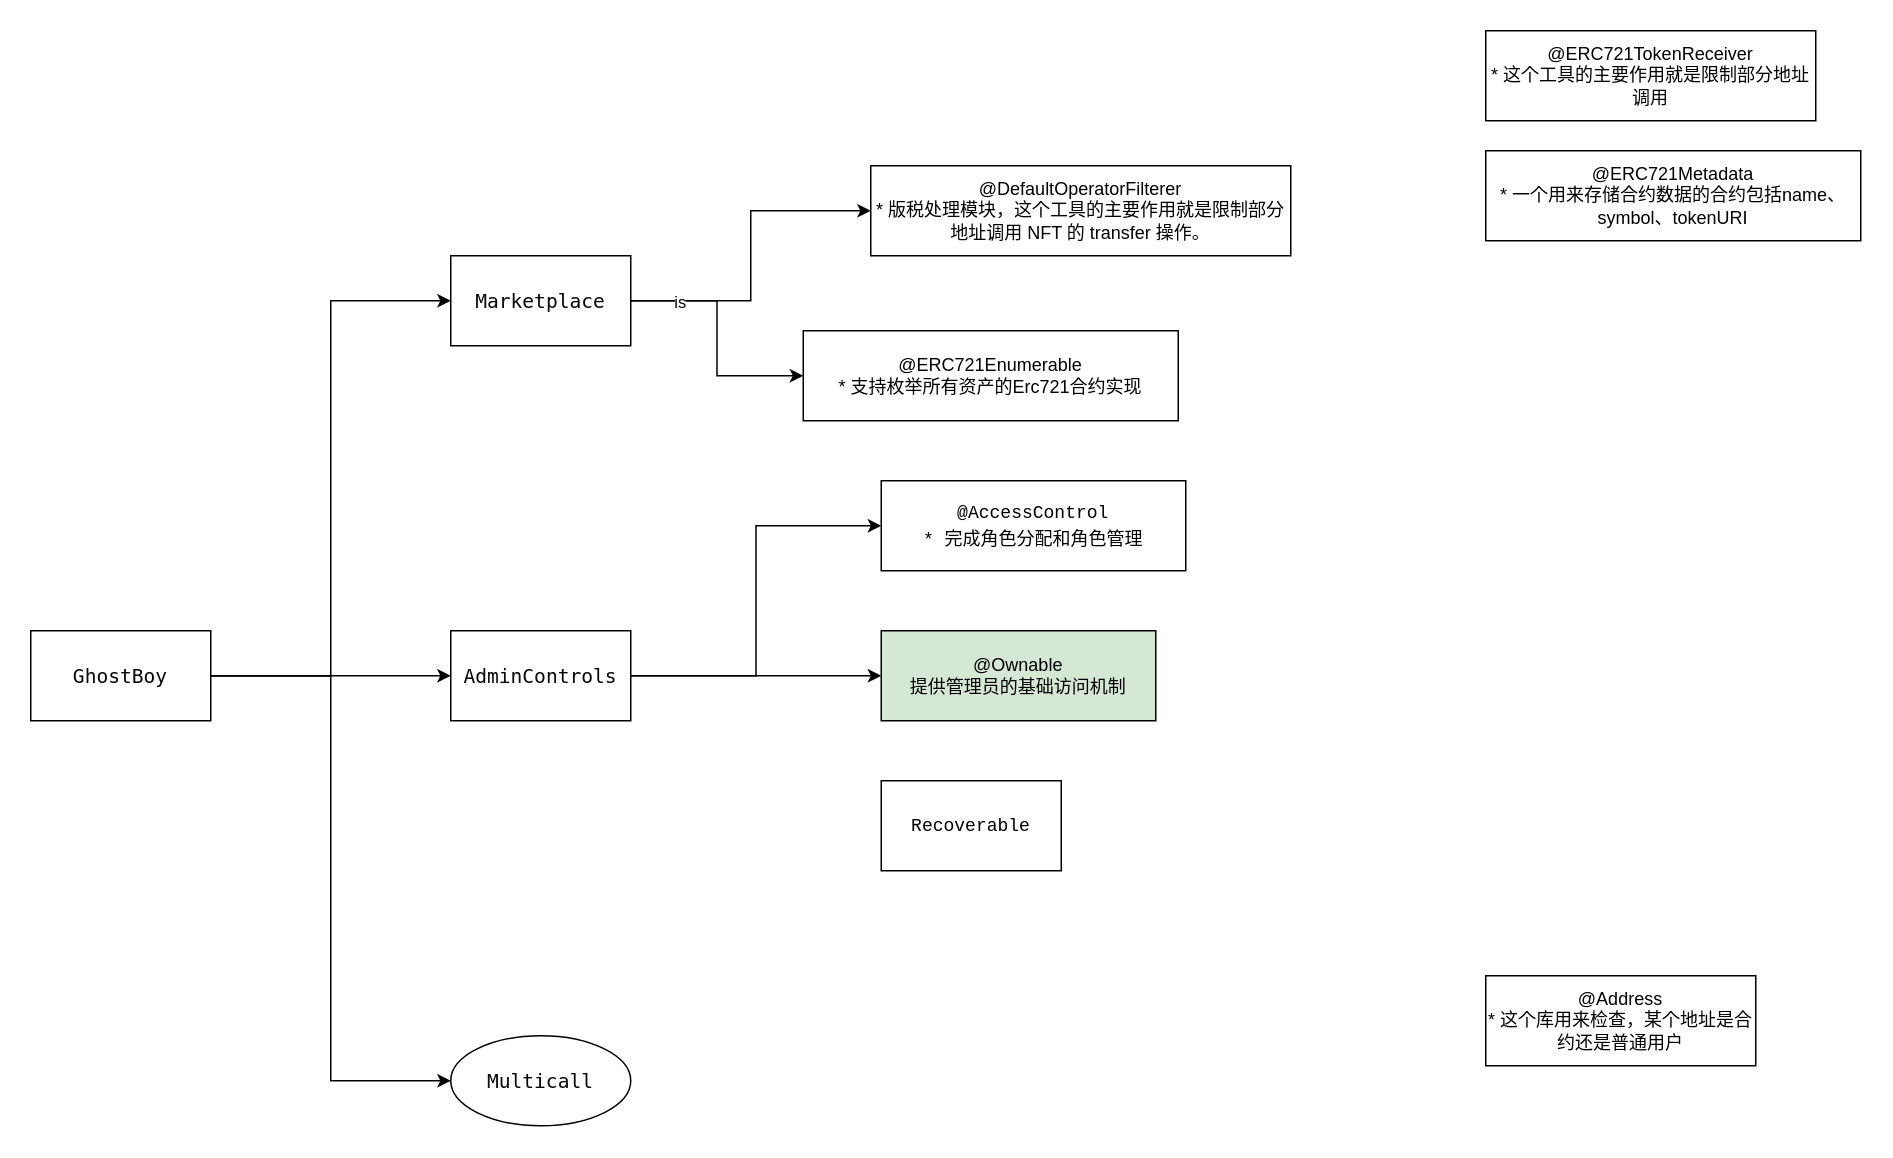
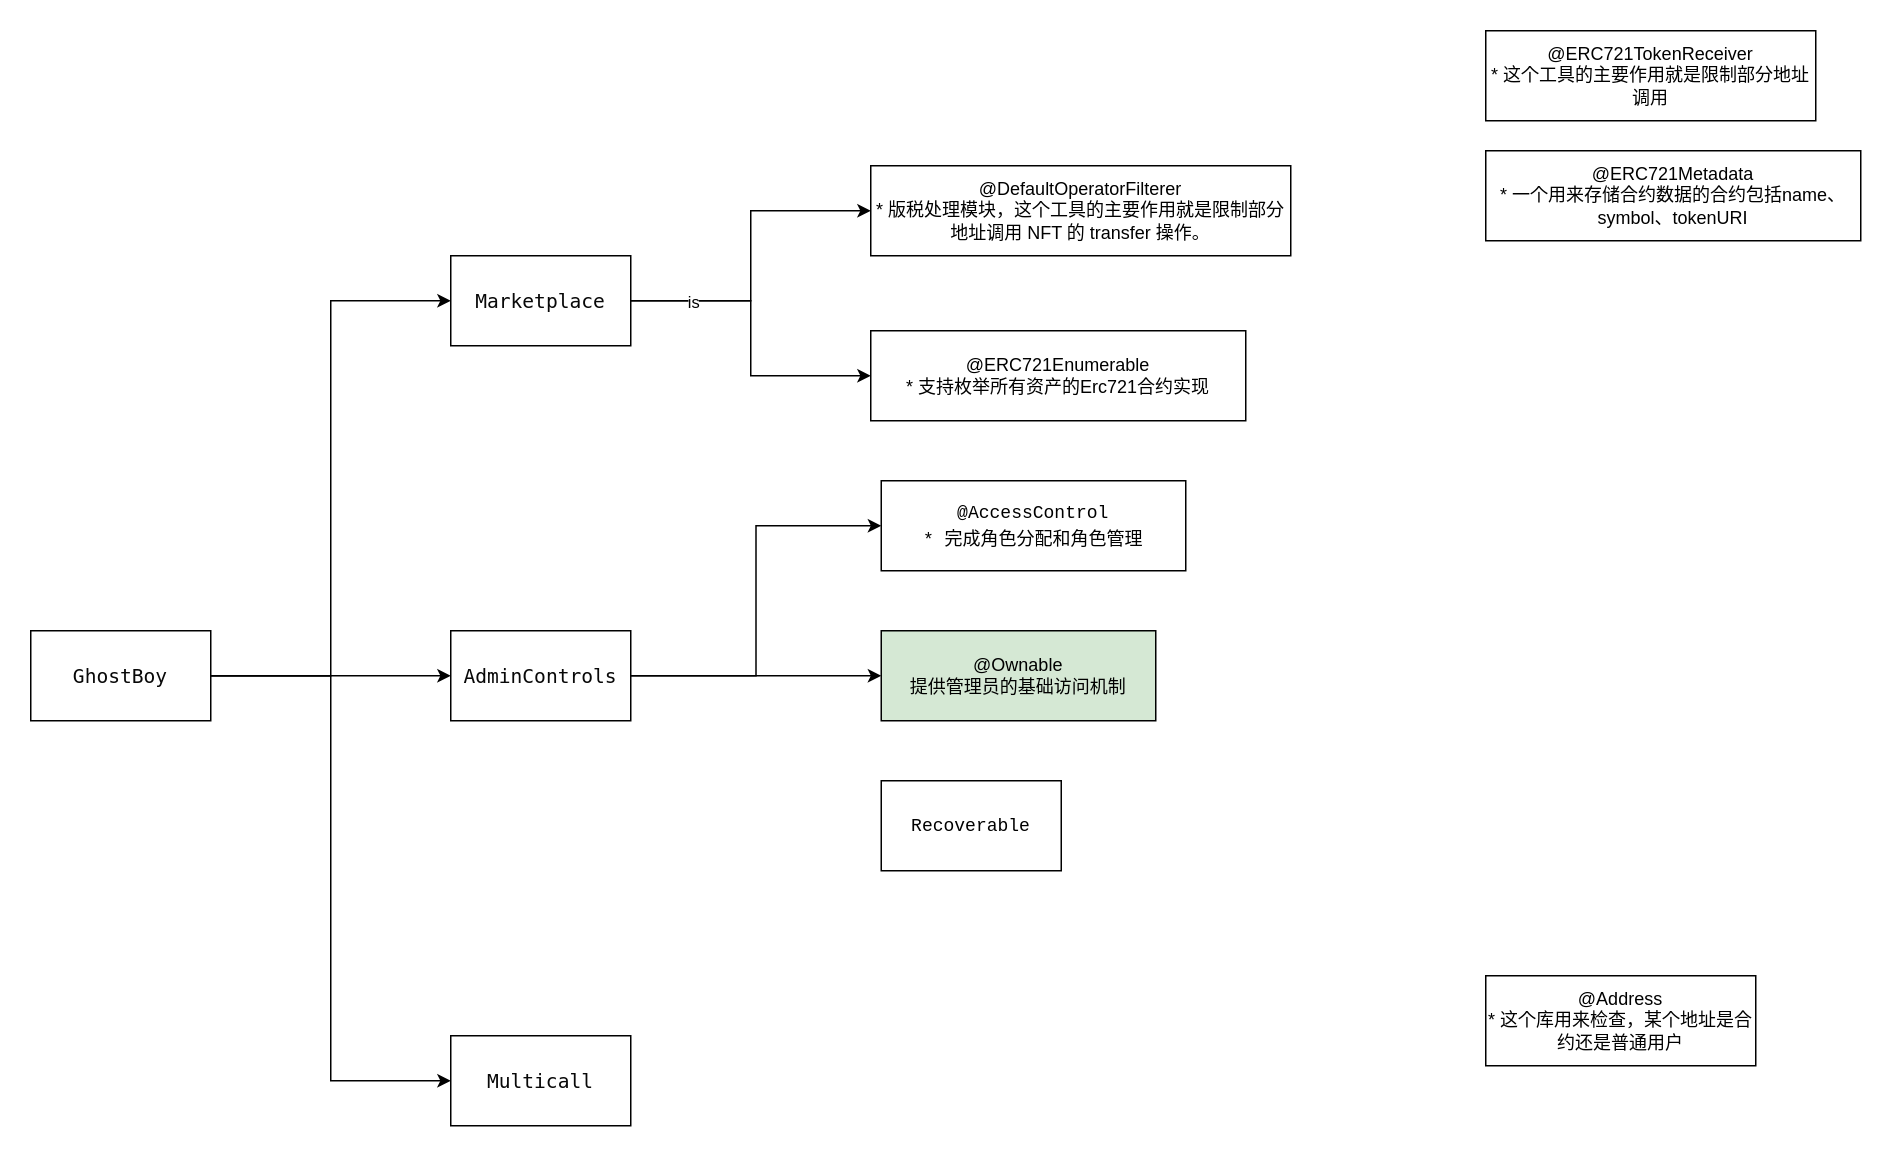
node "@ERC721Enumerable * 支持枚举所有资产的Erc721合约实现": moved (991, 376) -> (1058, 376)
node "Multicall": shape ellipse -> rectangle
